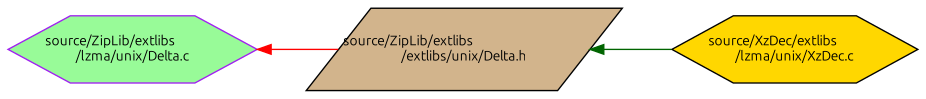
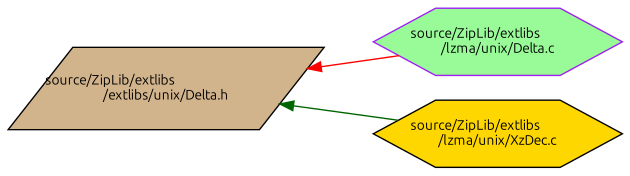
edge "source/ZipLib/extlibs /extlibs/unix/Delta.h" -> "source/ZipLib/extlibs /lzma/unix/Delta.c": reversed
node "source/XzDec/extlibs /lzma/unix/XzDec.c": label "source/XzDec/extlibs /lzma/unix/XzDec.c" -> "source/ZipLib/extlibs /lzma/unix/XzDec.c"
